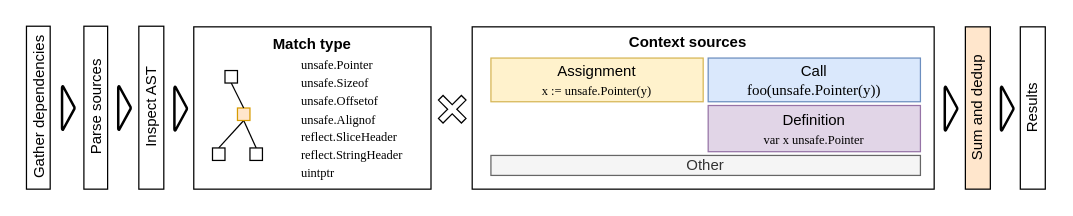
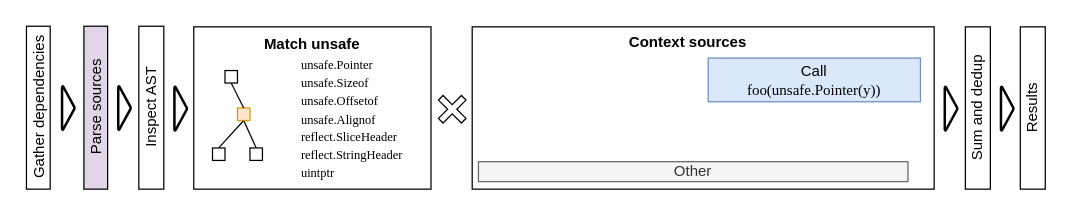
node "Match type": label "Match type" -> "Match unsafe"
node "Assignment x := unsafe.Pointer(y)": removed
node "Parse sources": fillcolor #ffffff -> #e1d5e7
node "Sum and dedup": fillcolor #ffe6cc -> #ffffff
node "Definition var x unsafe.Pointer": removed
node "Other": moved (706, 166) -> (693, 172)
